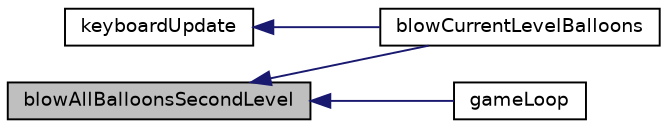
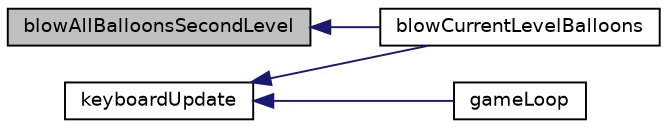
edge "gameLoop" -> "blowAllBalloonsSecondLevel": now "gameLoop" -> "keyboardUpdate"
